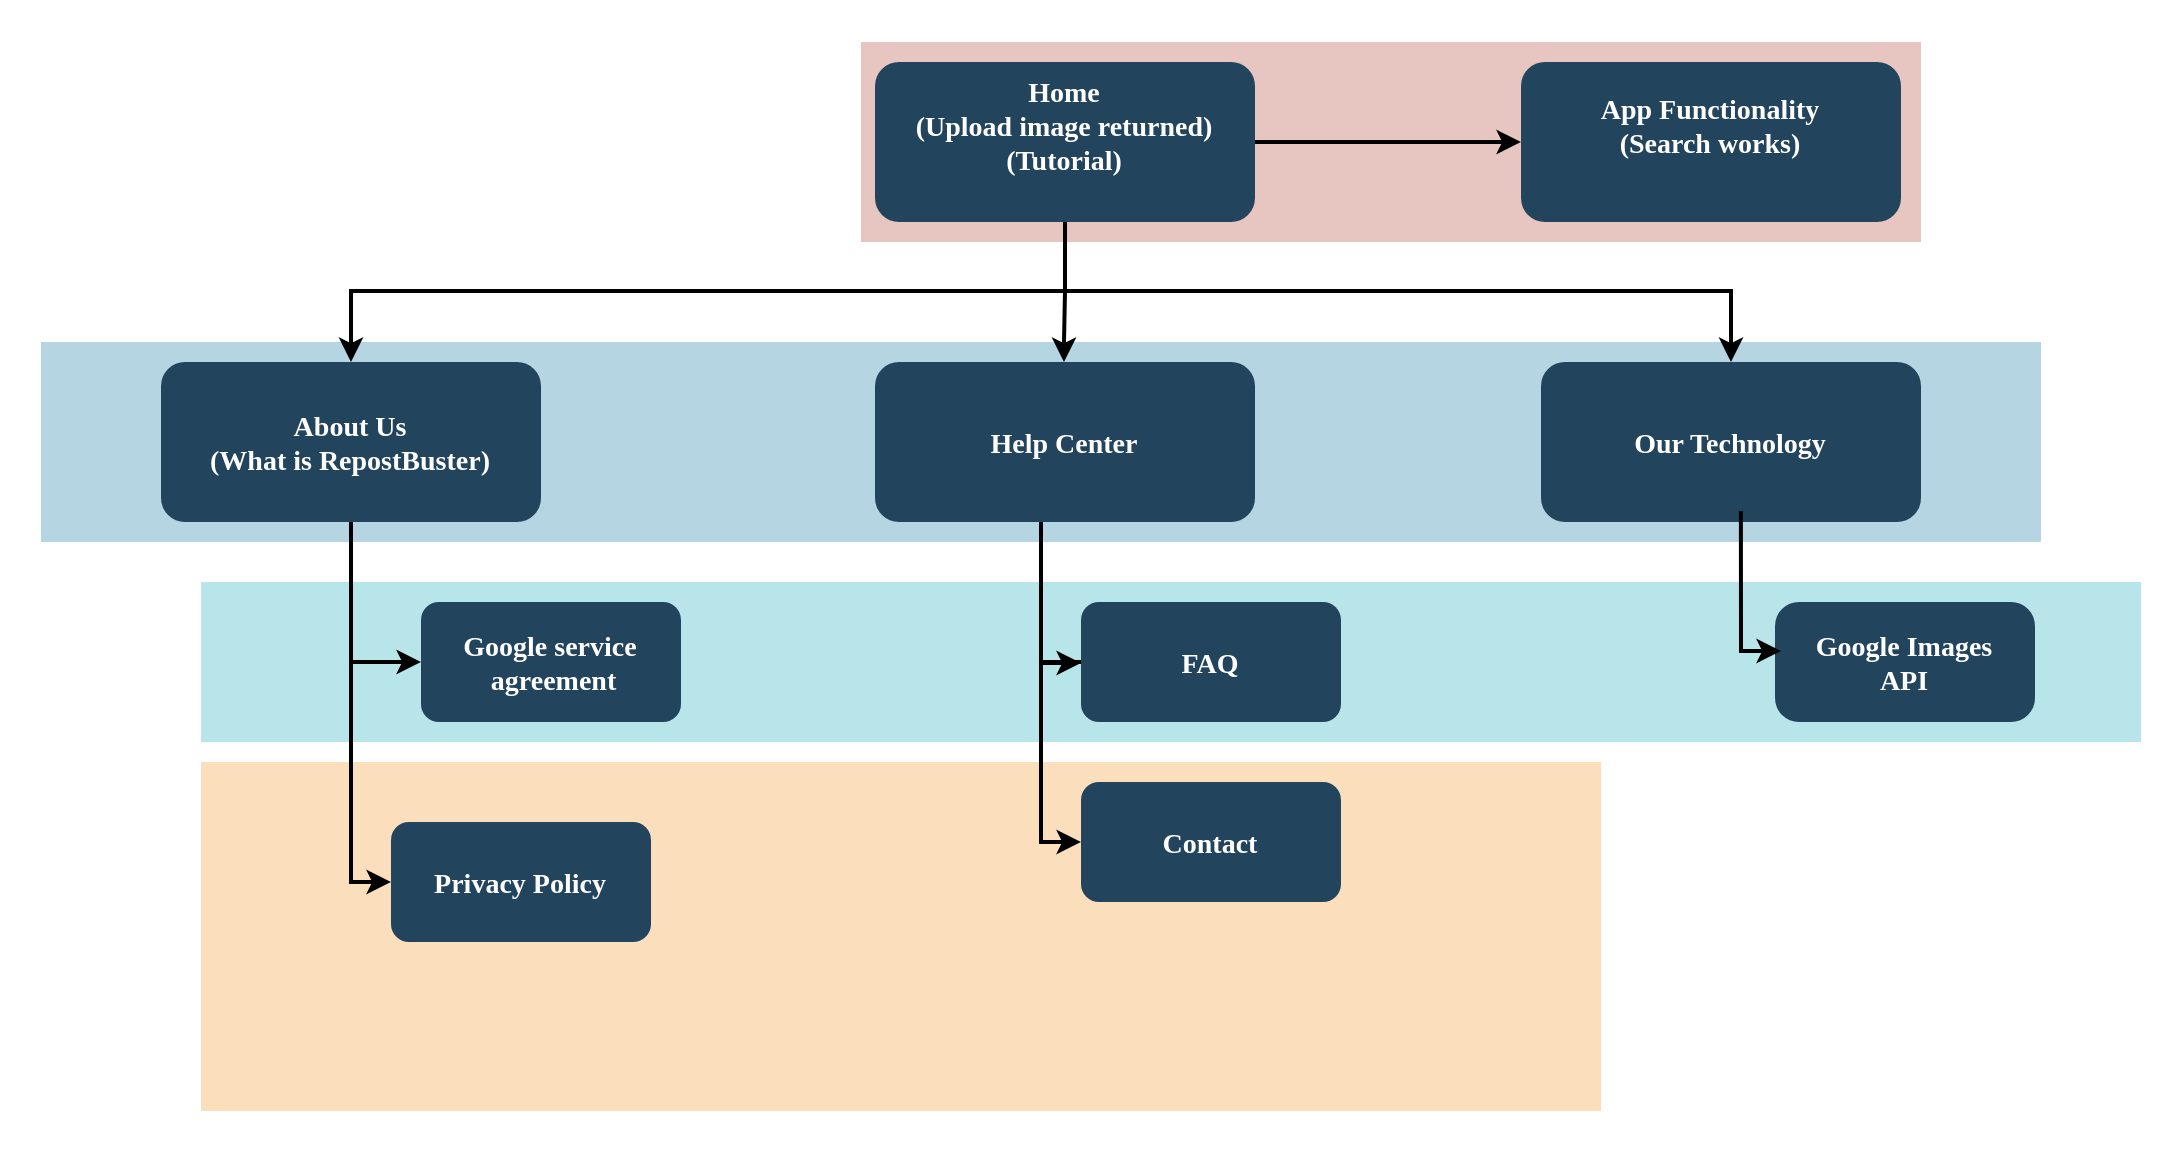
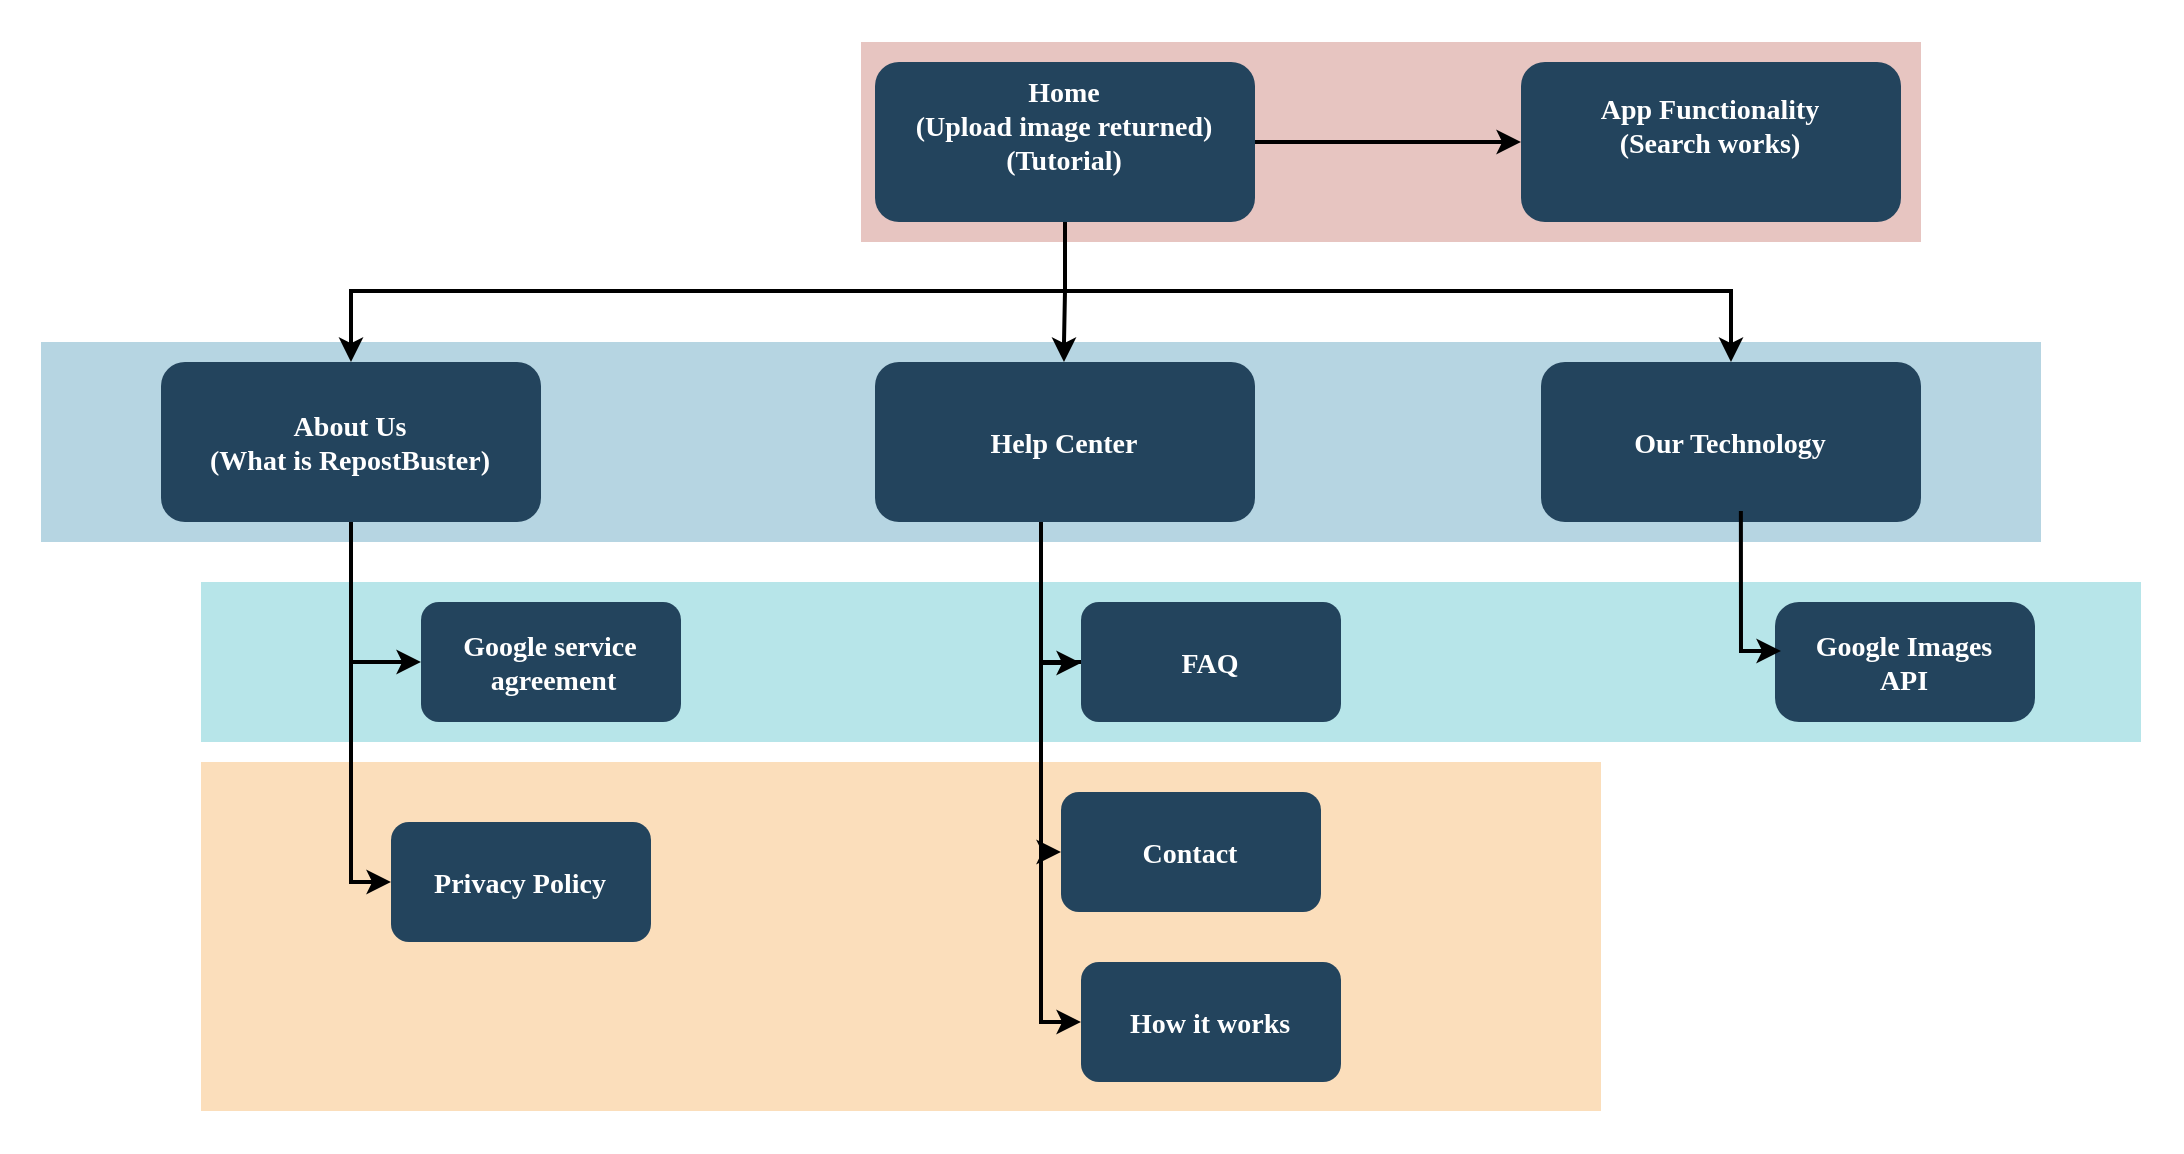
node "Contact": moved (1211, 842) -> (1191, 852)
edge "FAQ" -> "How it works": added
node "How it works": added
